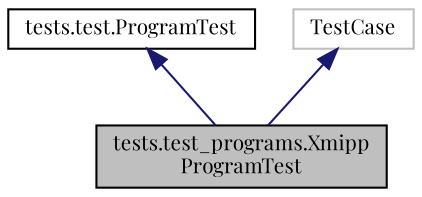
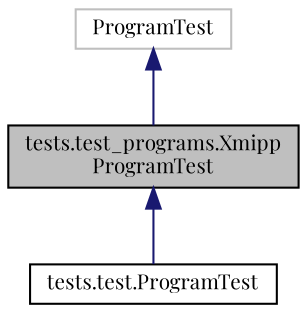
node "TestCase": label "TestCase" -> "ProgramTest"
edge "tests.test_programs.Xmipp ProgramTest" -> "tests.test.ProgramTest": reversed
